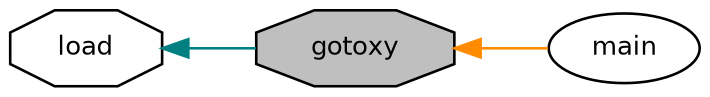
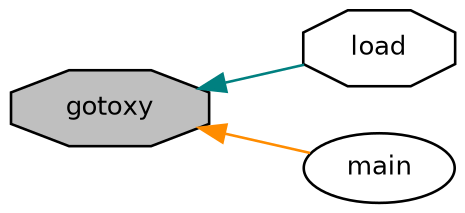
edge "gotoxy" -> "load": reversed
